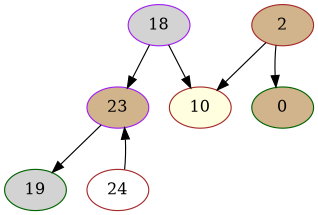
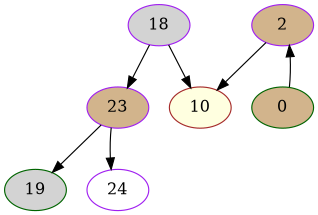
node "2": color brown -> purple
edge "2" -> "0": reversed
edge "24" -> "23": reversed
node "24": color brown -> purple
